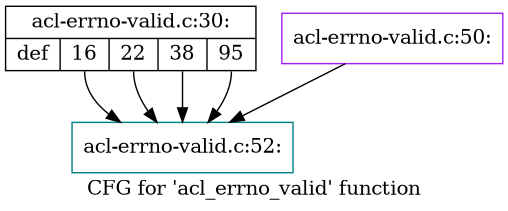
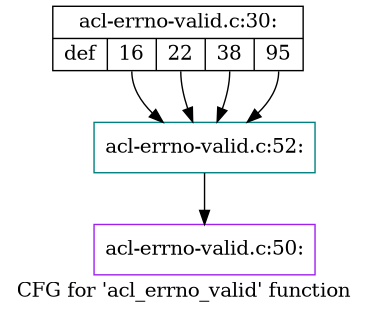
edge "acl-errno-valid.c:50:" -> "acl-errno-valid.c:52:": reversed
